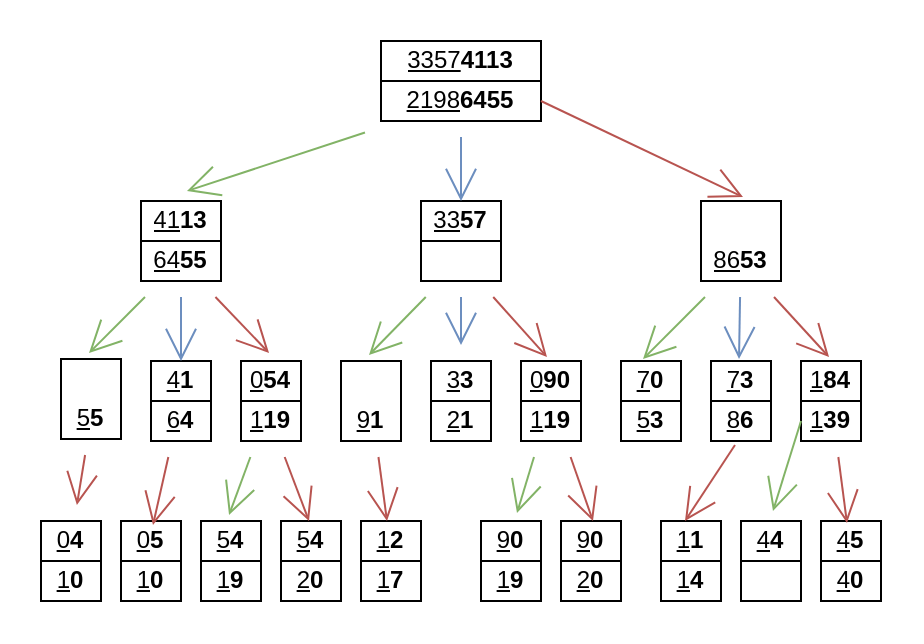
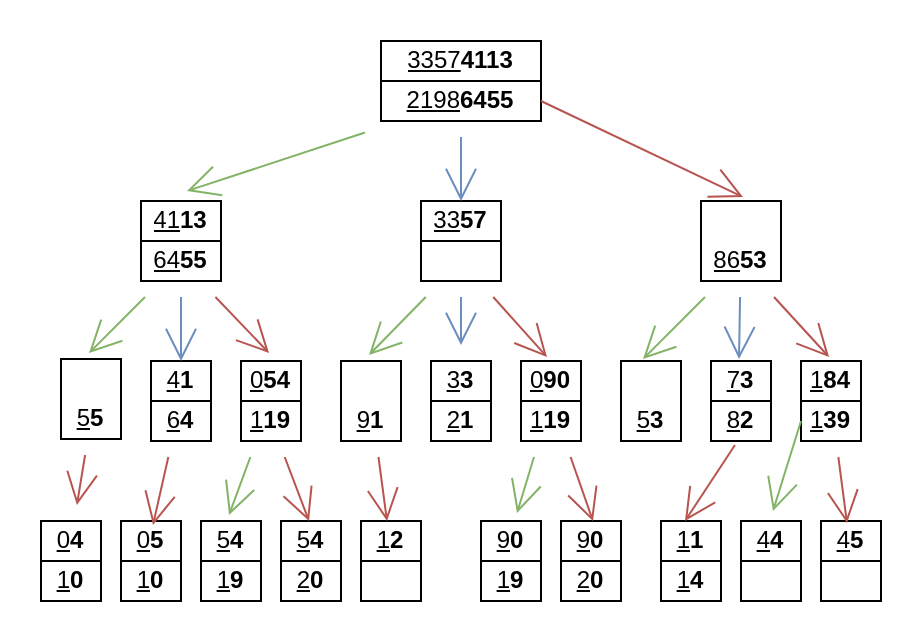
node "70": removed
node "86": label "86" -> "82"
node "17": removed
node "40": removed
